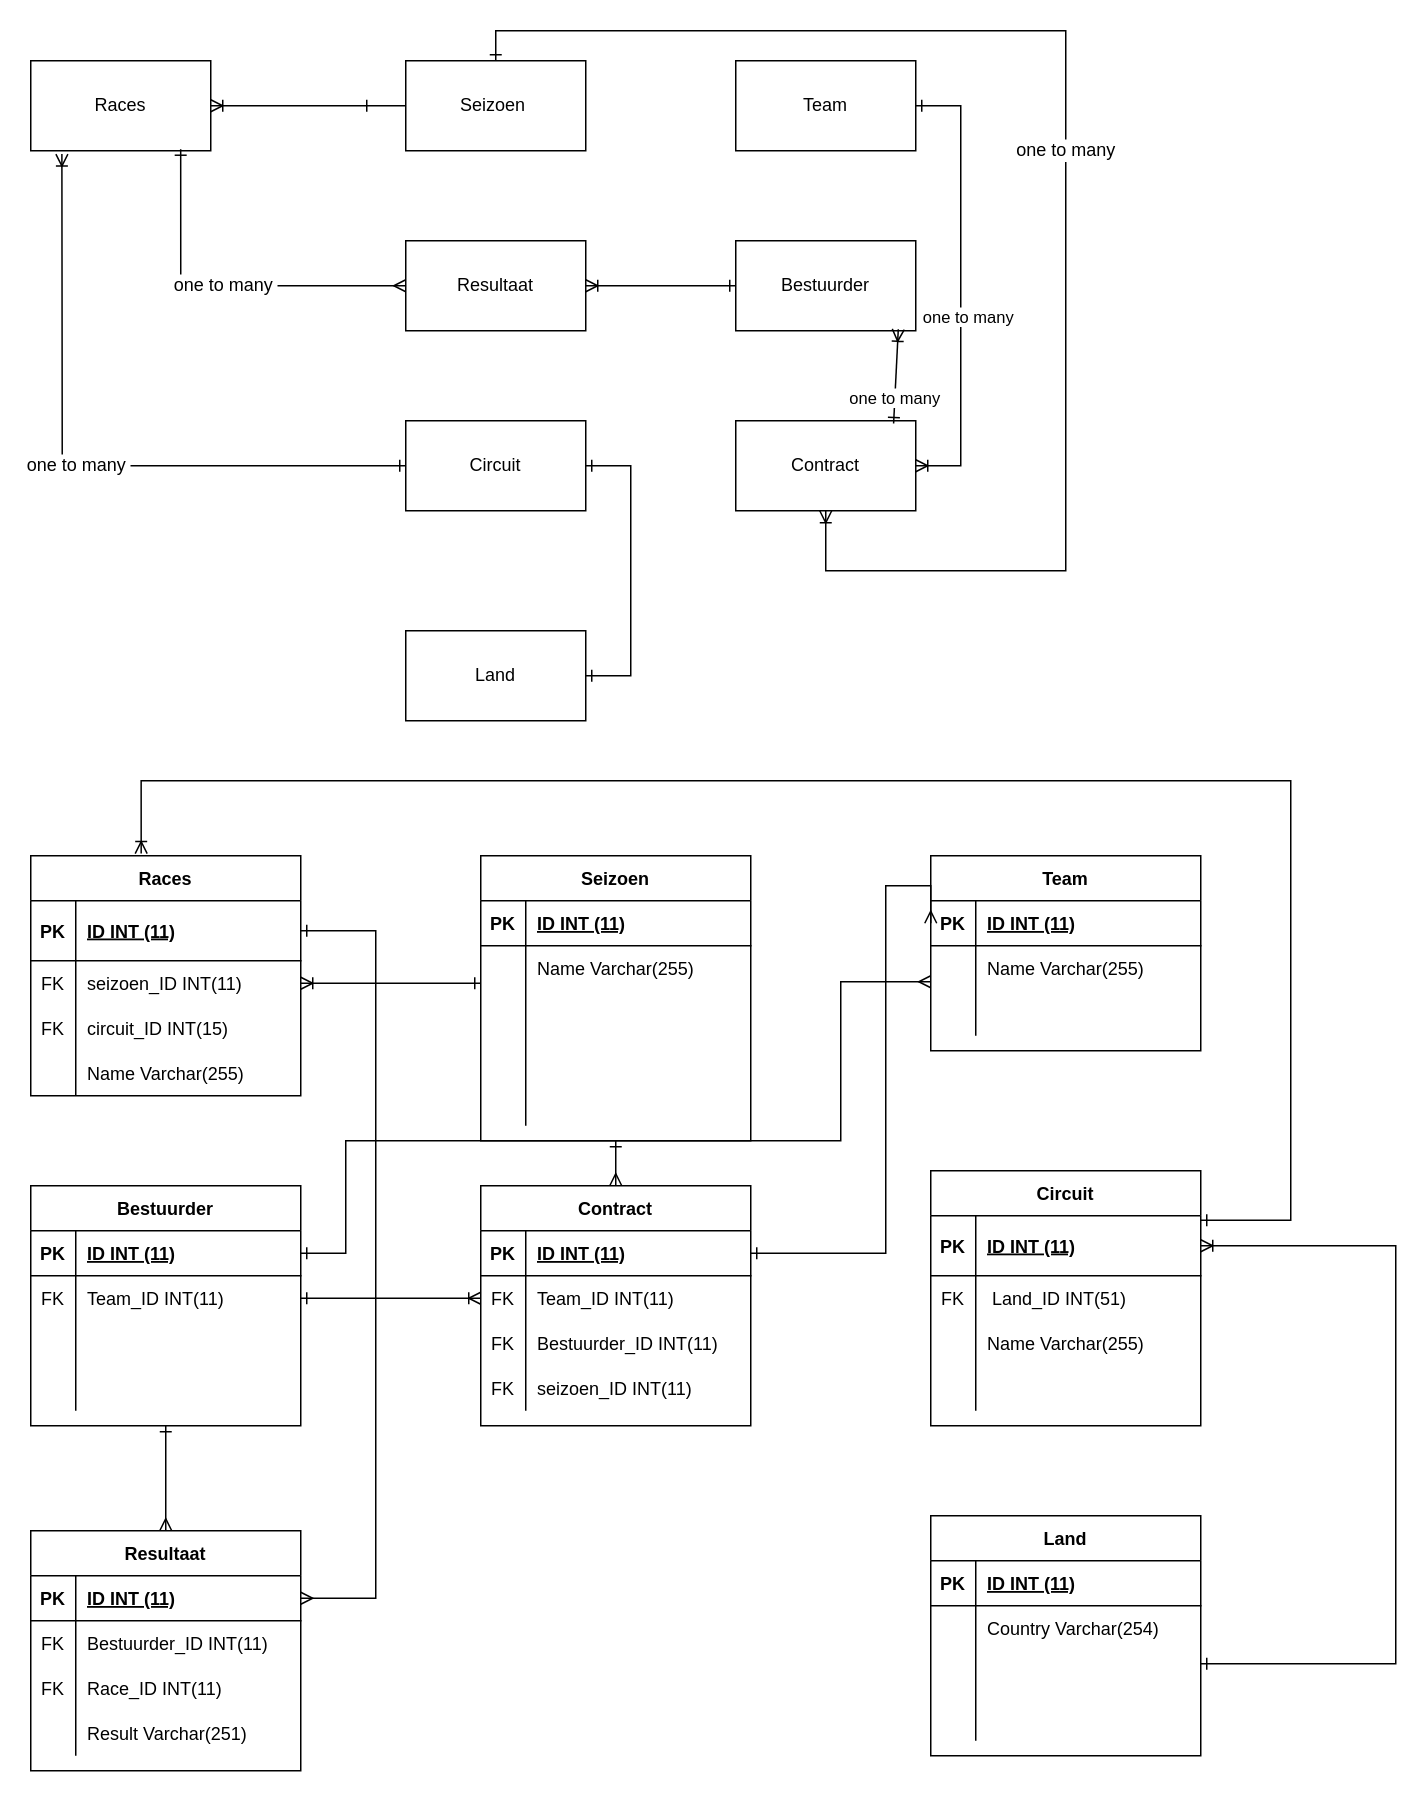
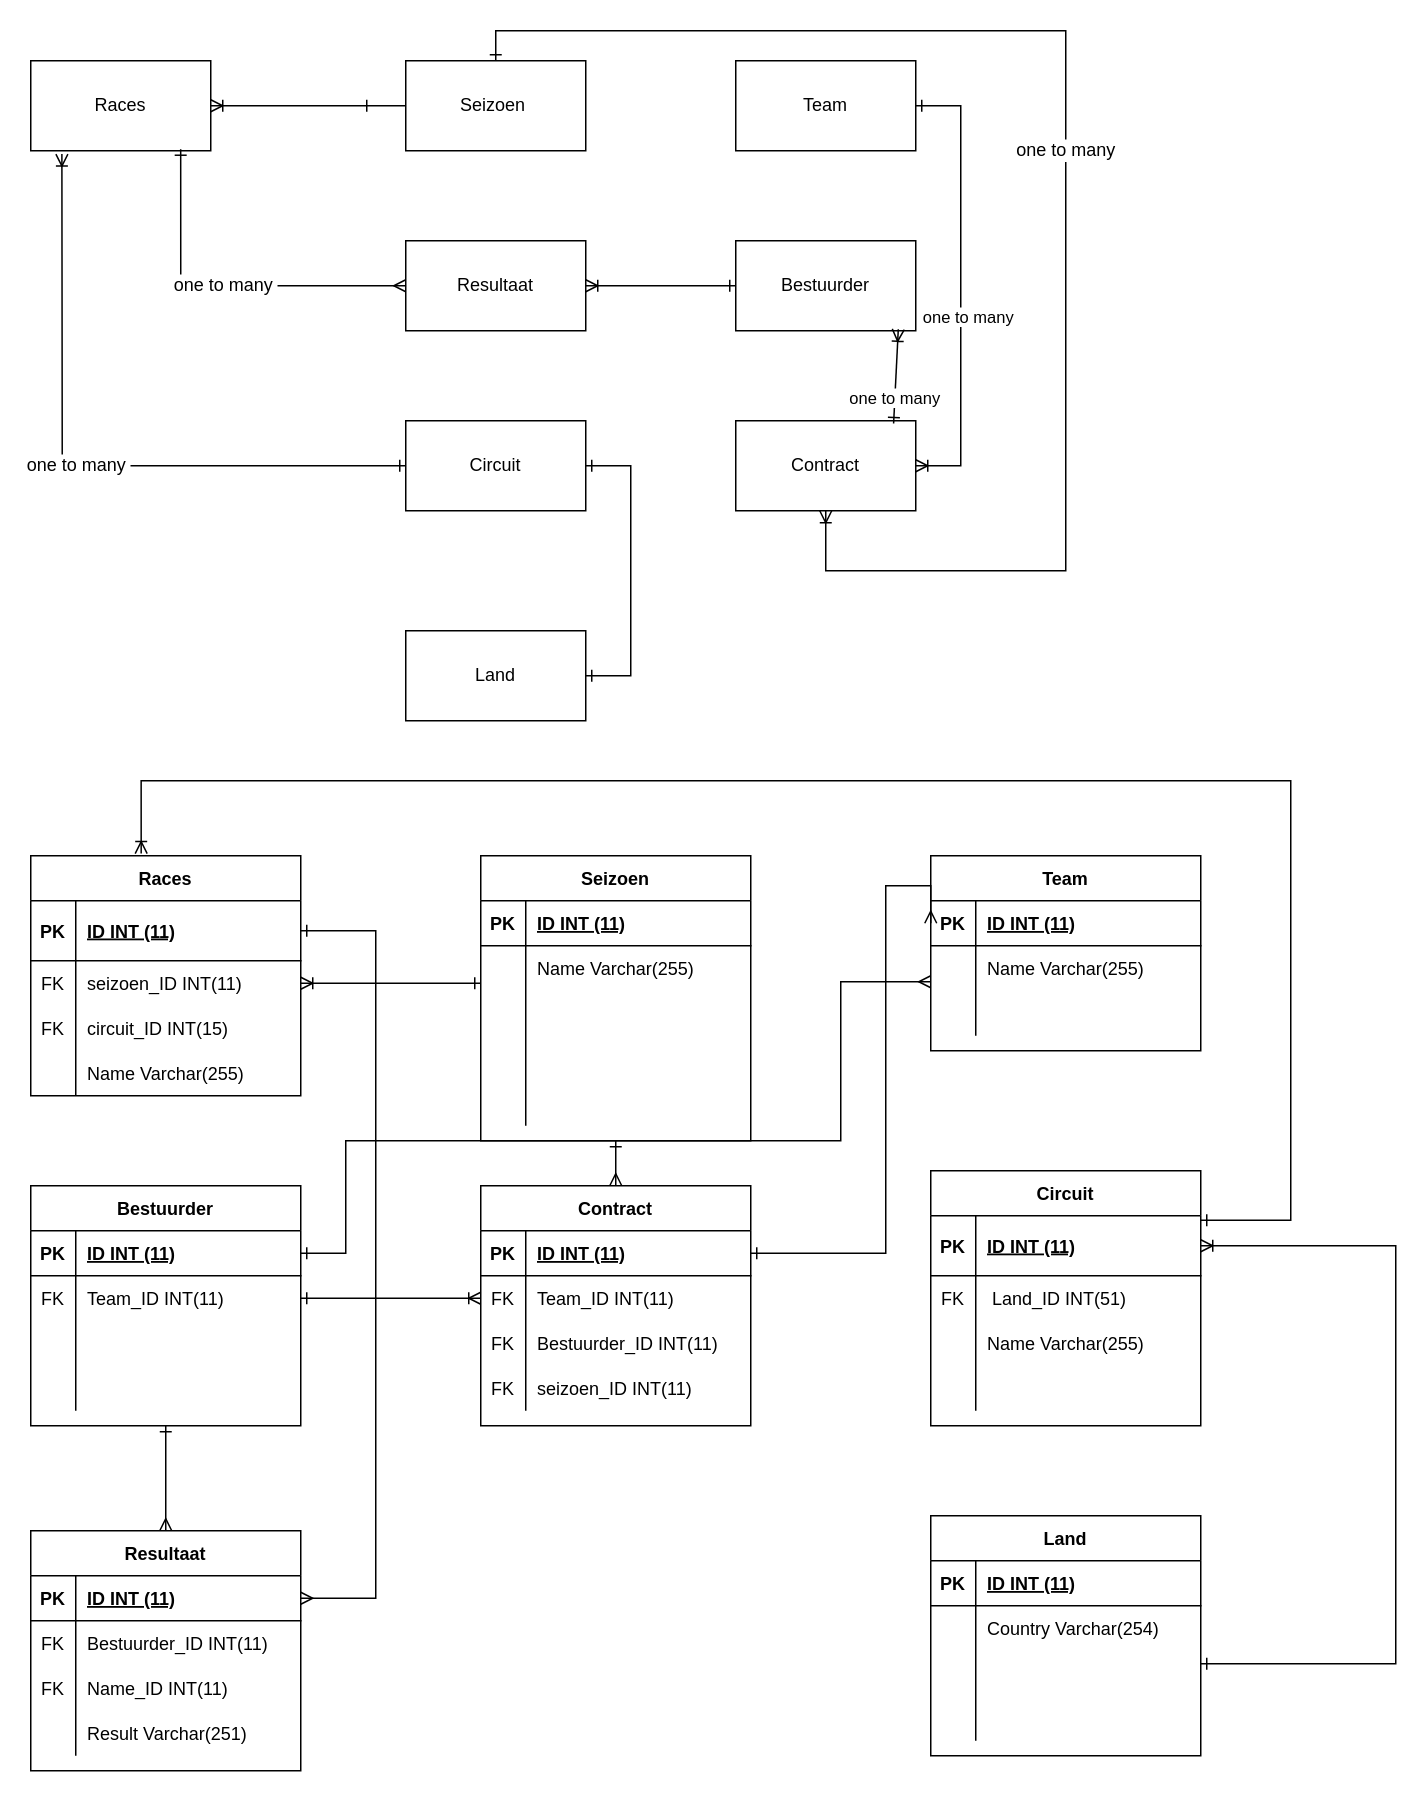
node "Race_ID INT(11)": label "Race_ID INT(11)" -> "Name_ID INT(11)"
